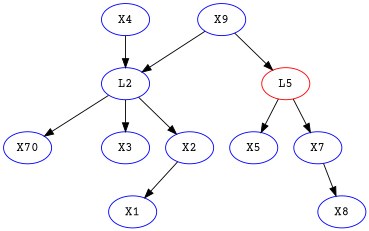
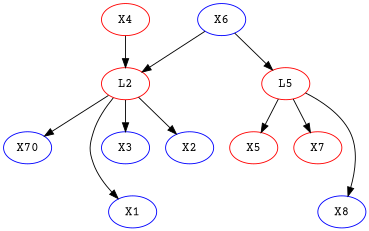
node "X4": color blue -> red
node "X9": label "X9" -> "X6"
node "L2": color blue -> red
node "X5": color blue -> red
node "X7": color blue -> red
edge "X7" -> "X8": now "L5" -> "X8"
edge "X2" -> "X1": now "L2" -> "X1"
